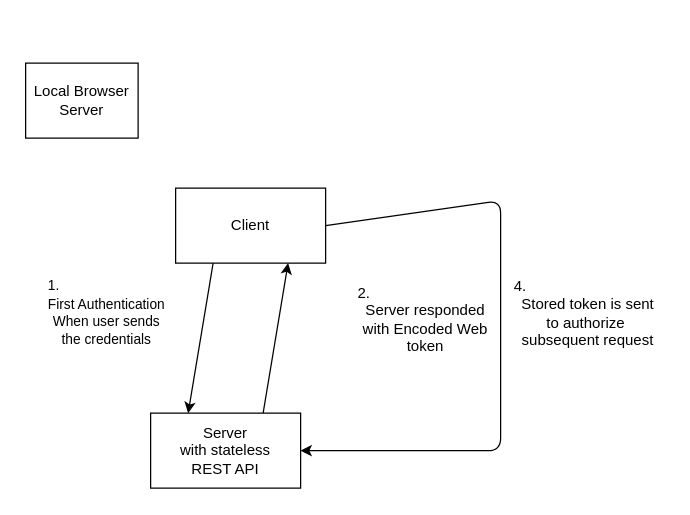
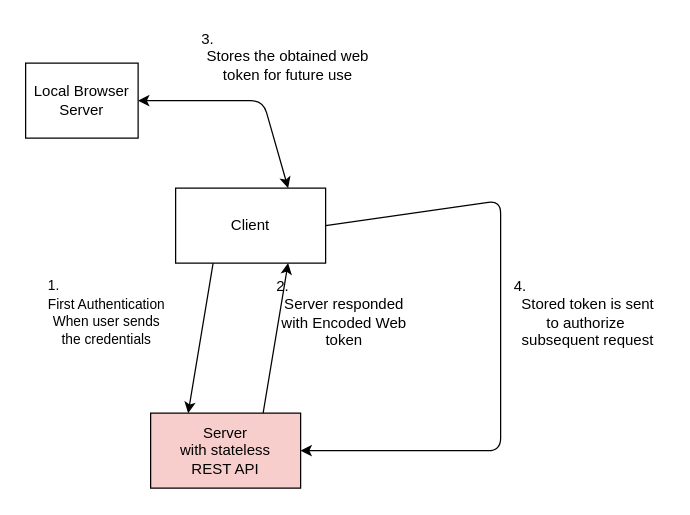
node "3. Stores the obtained web token for future use": added
edge "Local Browser Server" -- "Client": added
node "2. Server responded with Encoded Web token": moved (426, 319) -> (344, 313)
node "Server with stateless REST API": fillcolor #ffffff -> #f8cecc
